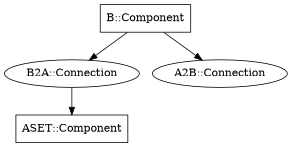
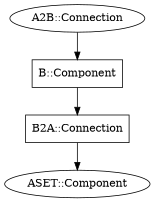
edge "B::Component" -> "A2B::Connection": reversed
node "B2A::Connection": shape ellipse -> box
node "ASET::Component": shape box -> ellipse
